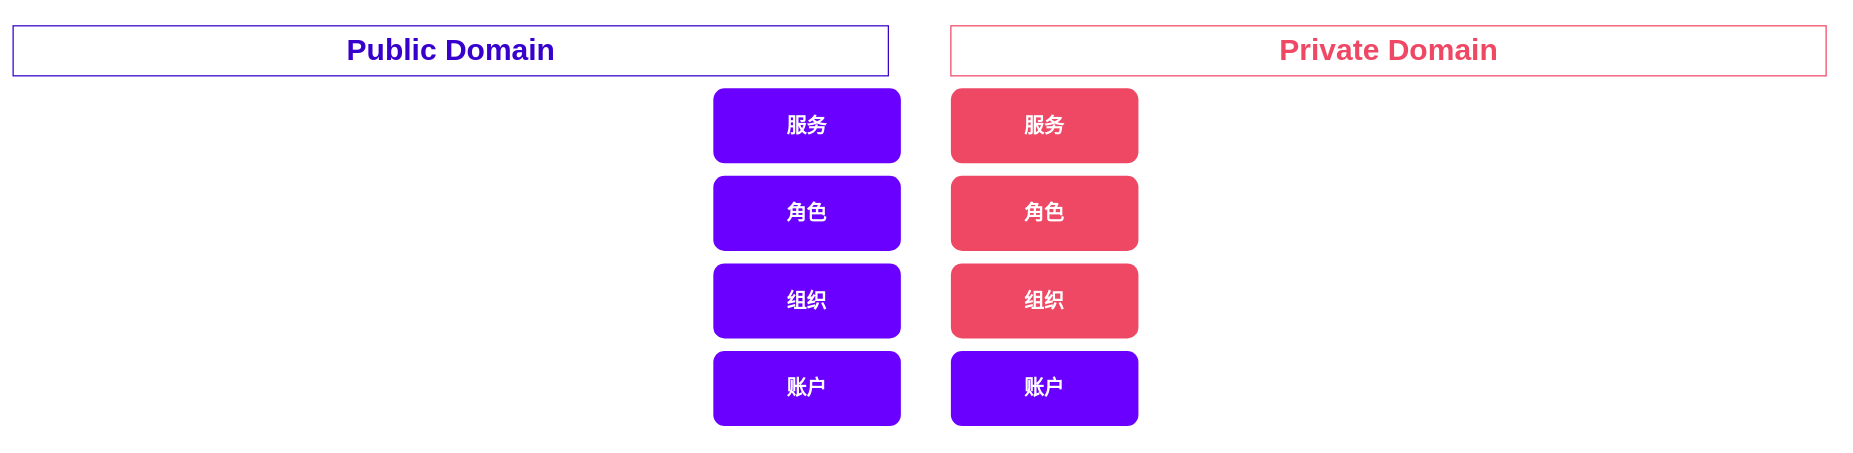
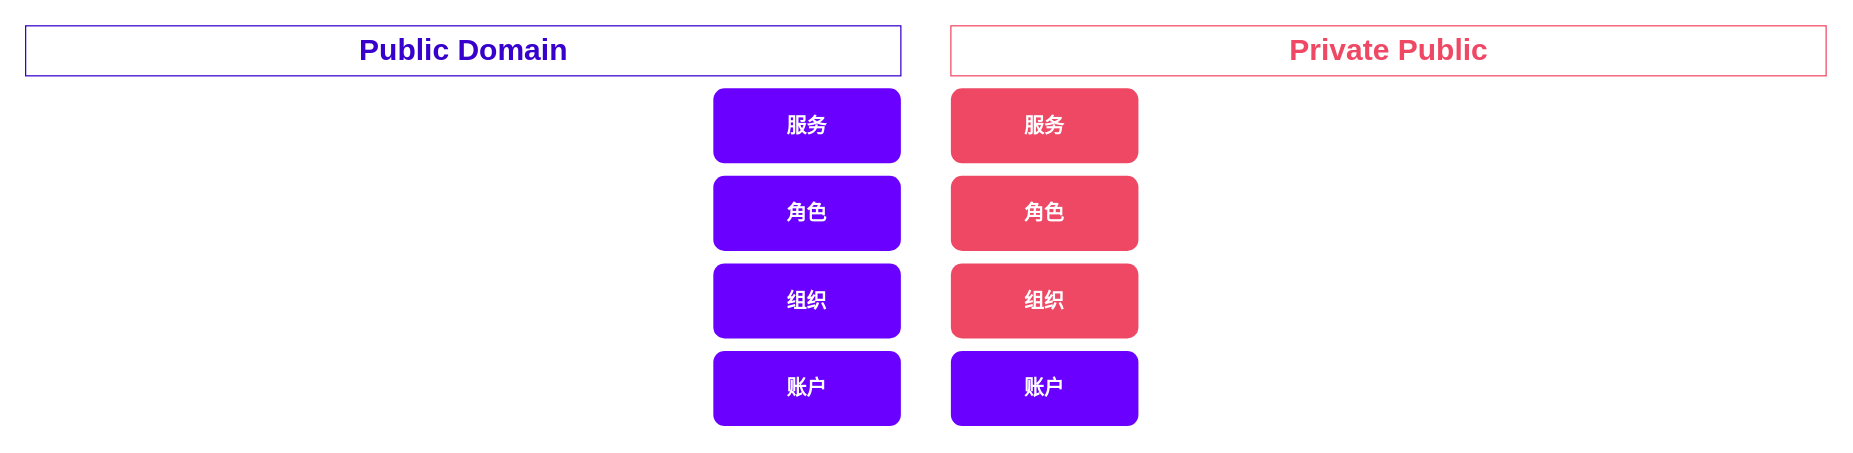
node "Public Domain": moved (451, 51) -> (463, 51)
node "Private Domain": label "Private Domain" -> "Private Public"
